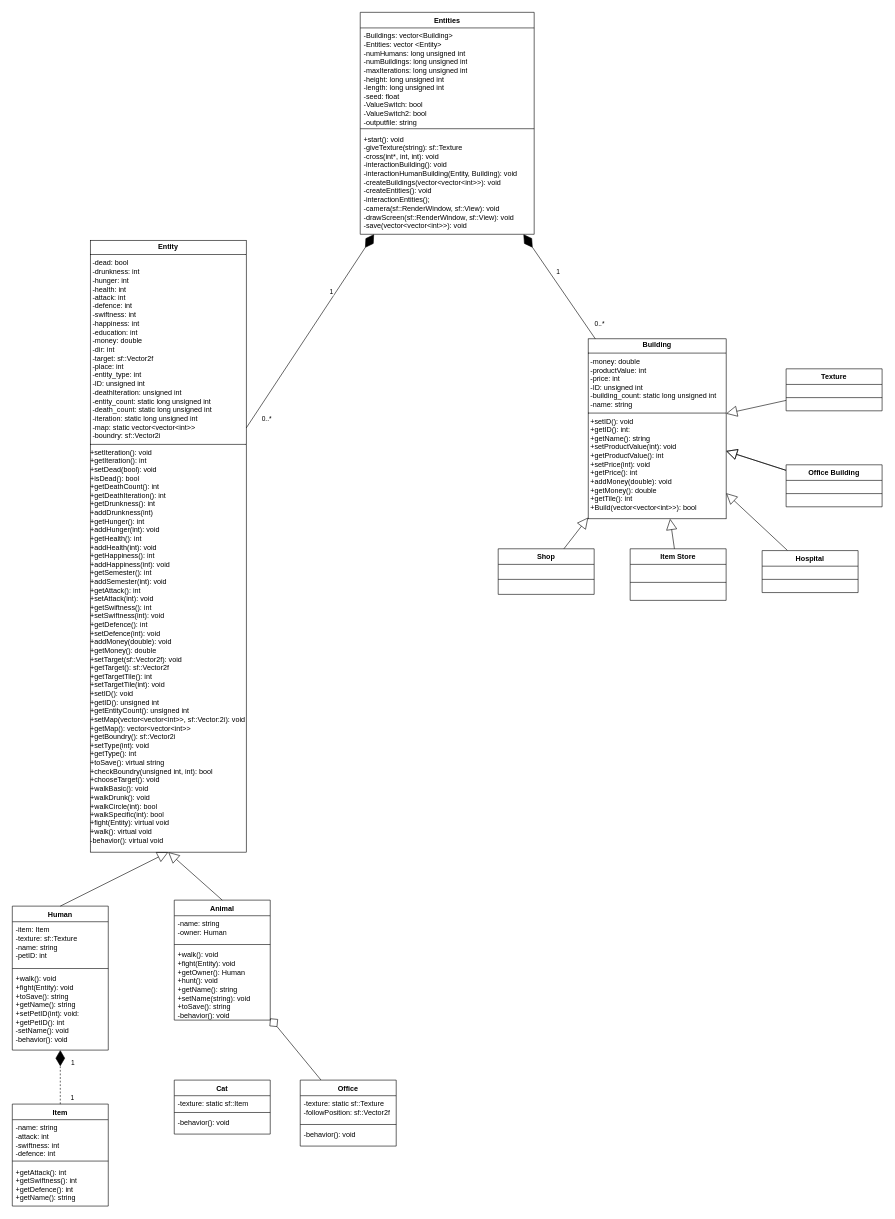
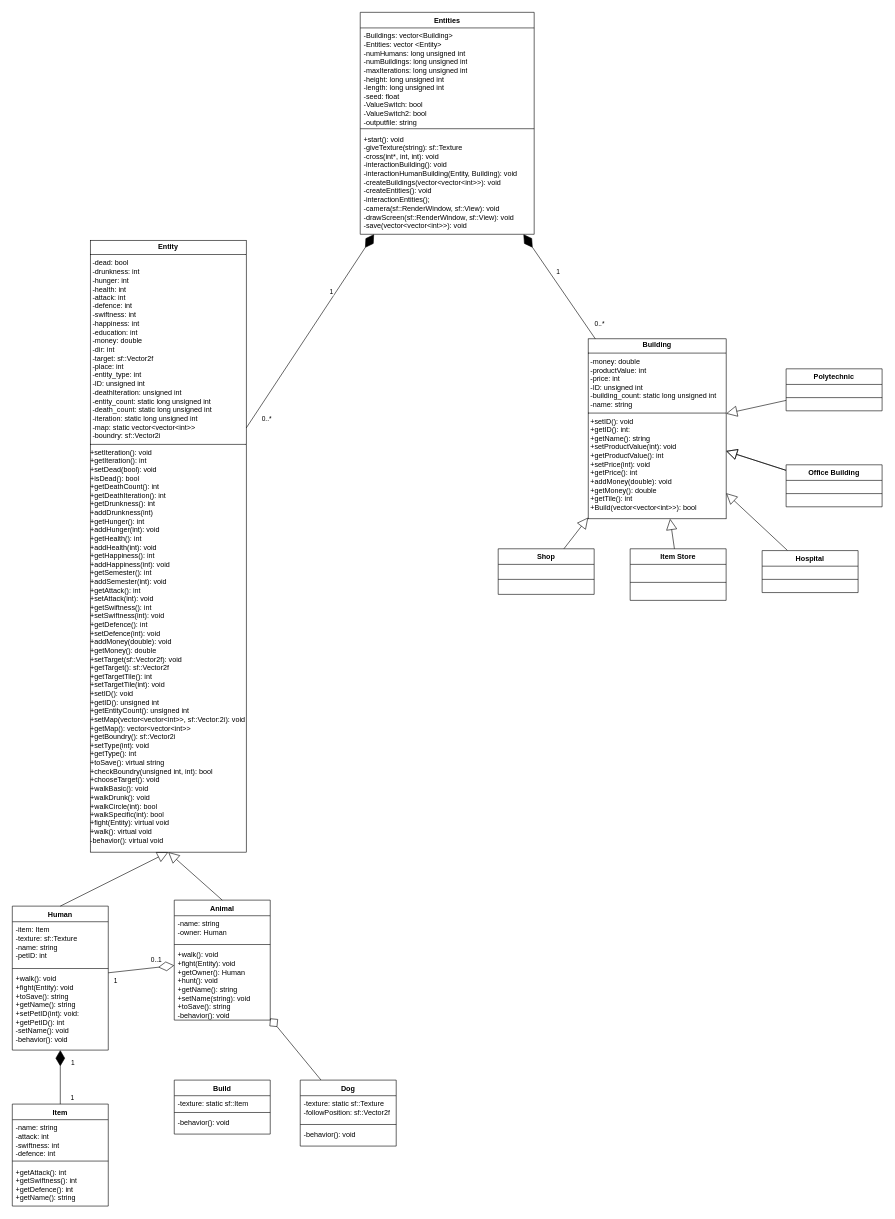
node "Texture": label "Texture" -> "Polytechnic"
edge "Human" -> "Animal": added, labels "0..1", "1"
edge "Item" -> "Human": style dashed -> solid
node "Cat": label "Cat" -> "Build"
node "Office": label "Office" -> "Dog"
